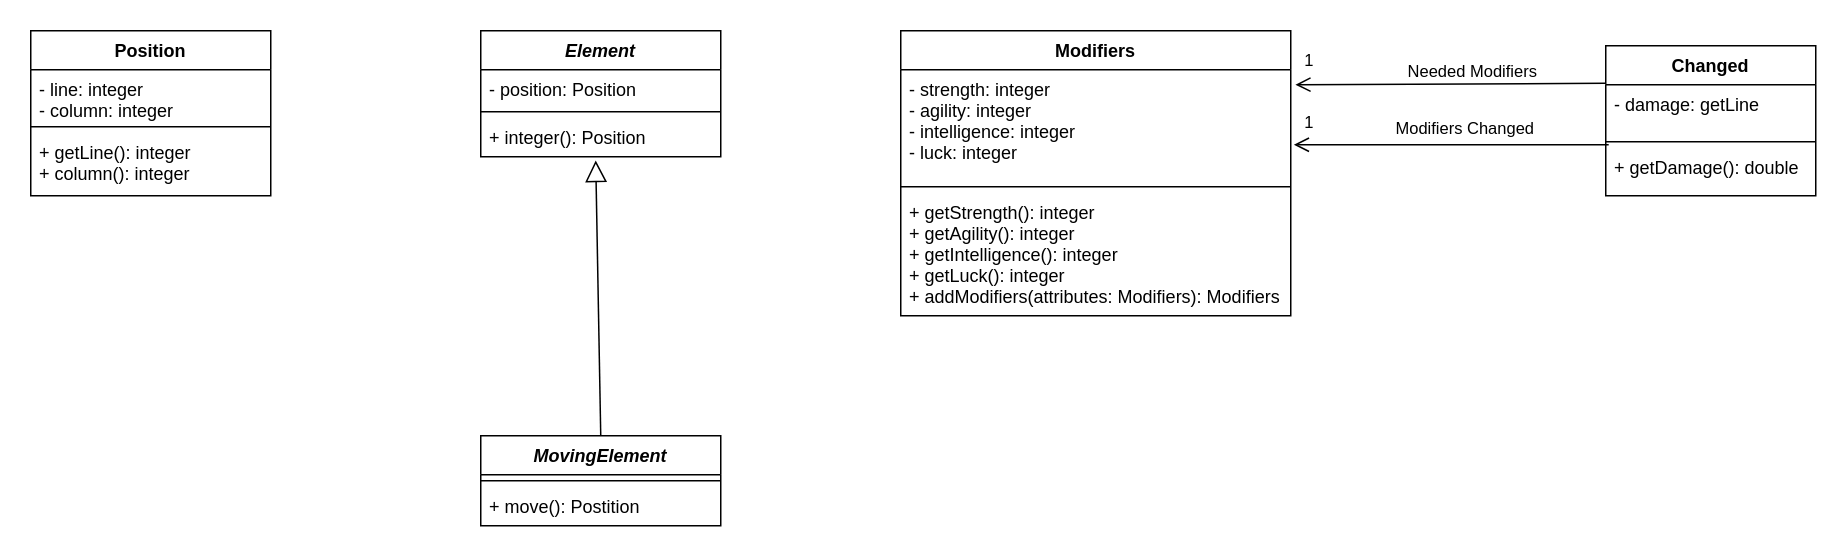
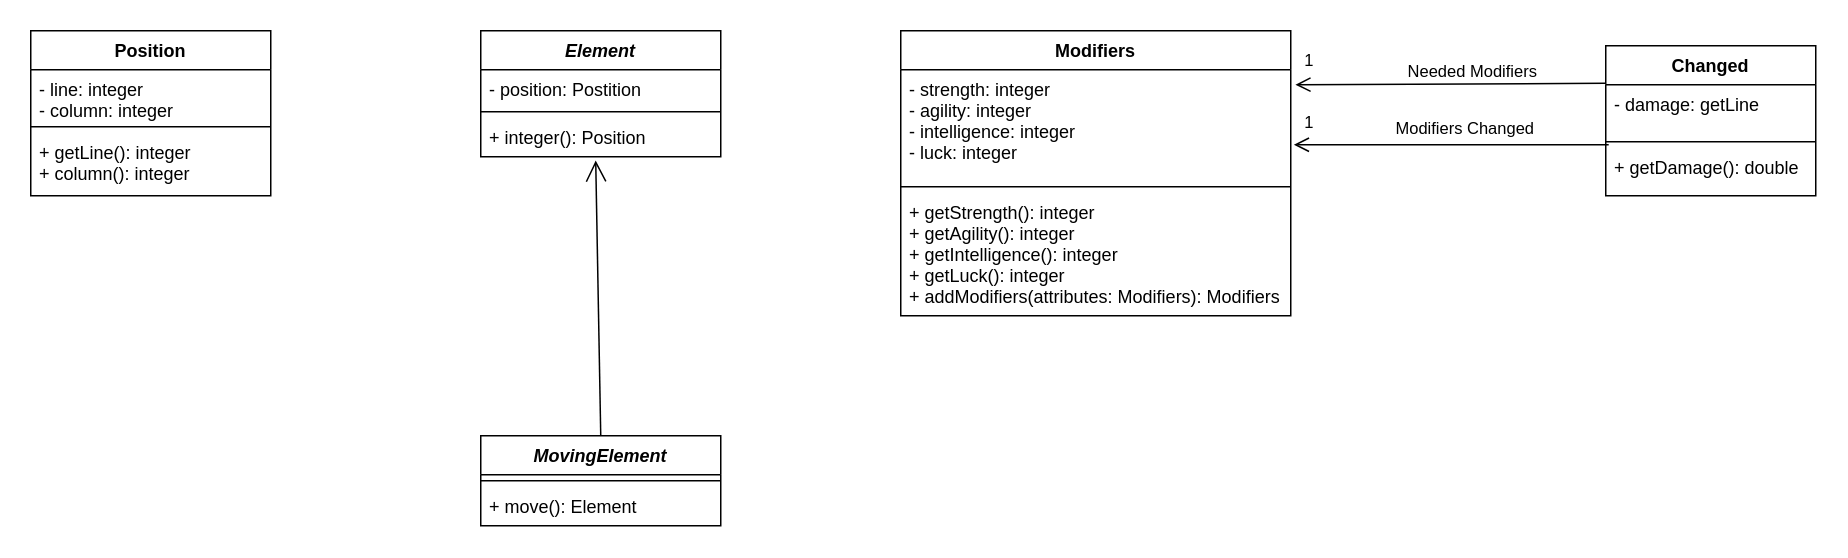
node "- position: Position": label "- position: Position" -> "- position: Postition"
edge "MovingElement" -> "+ integer(): Position": arrowhead block -> open
node "+ move(): Postition": label "+ move(): Postition" -> "+ move(): Element"
